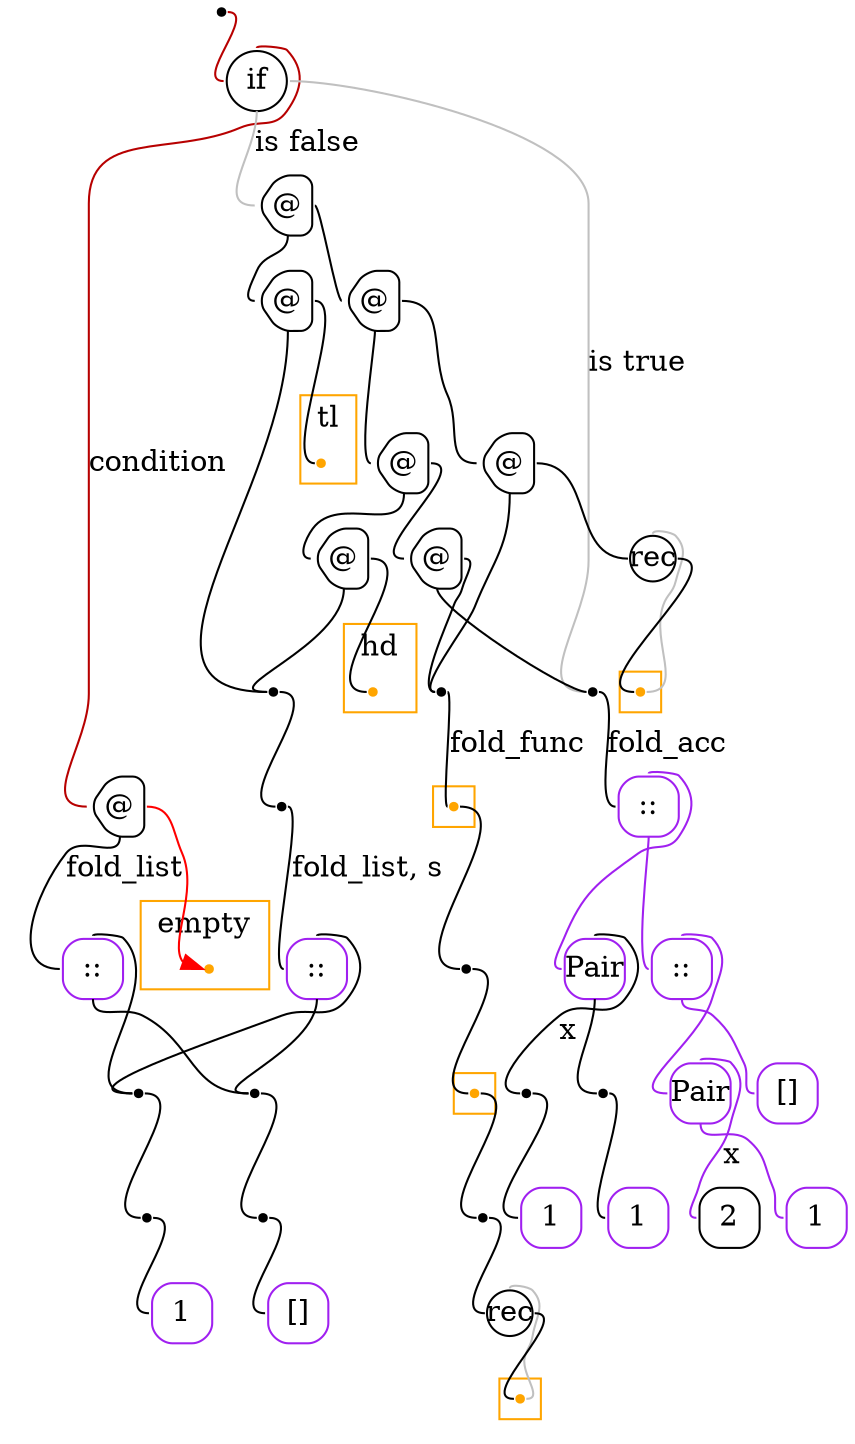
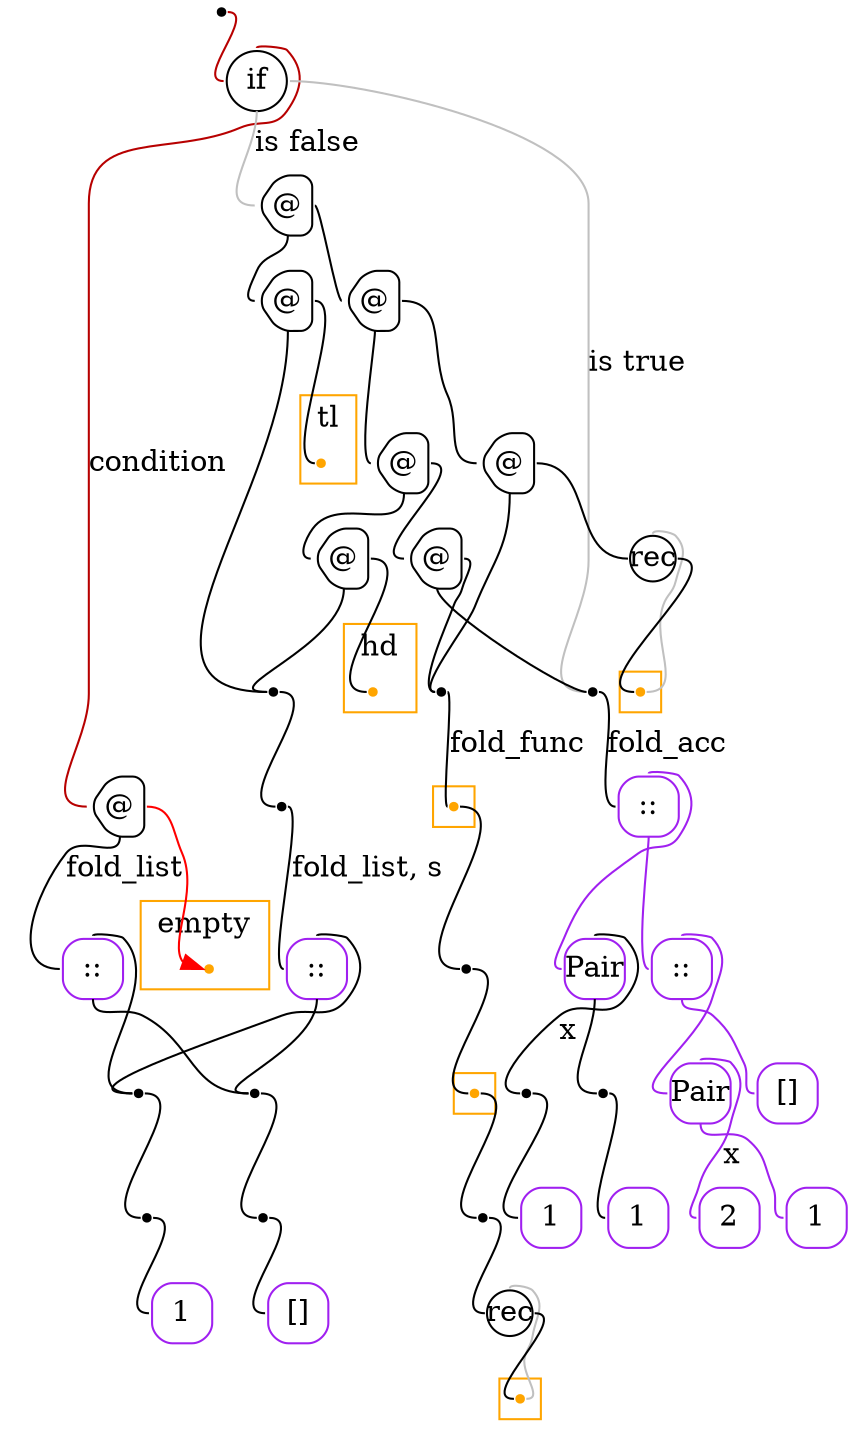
node "2": color black -> purple
